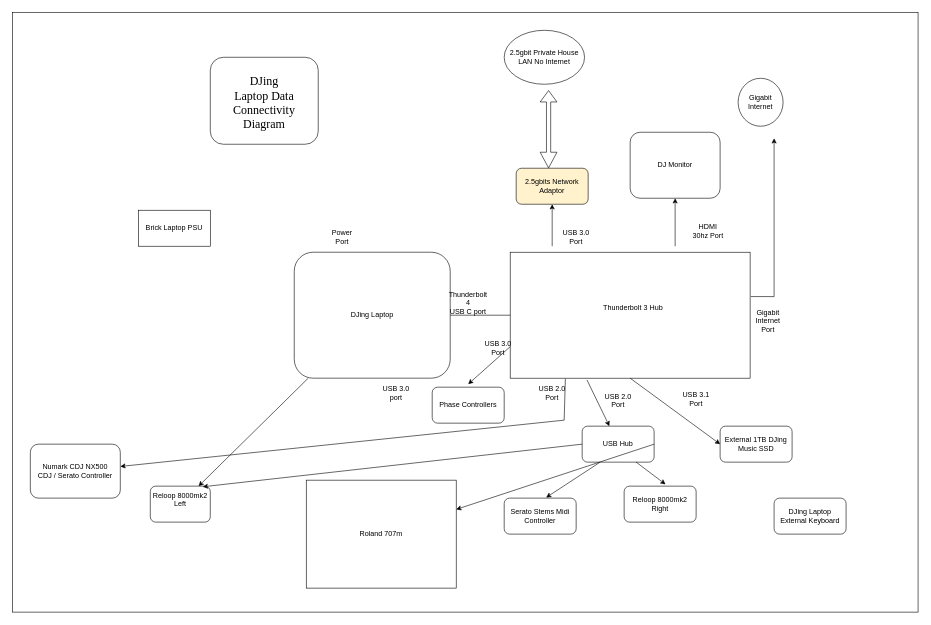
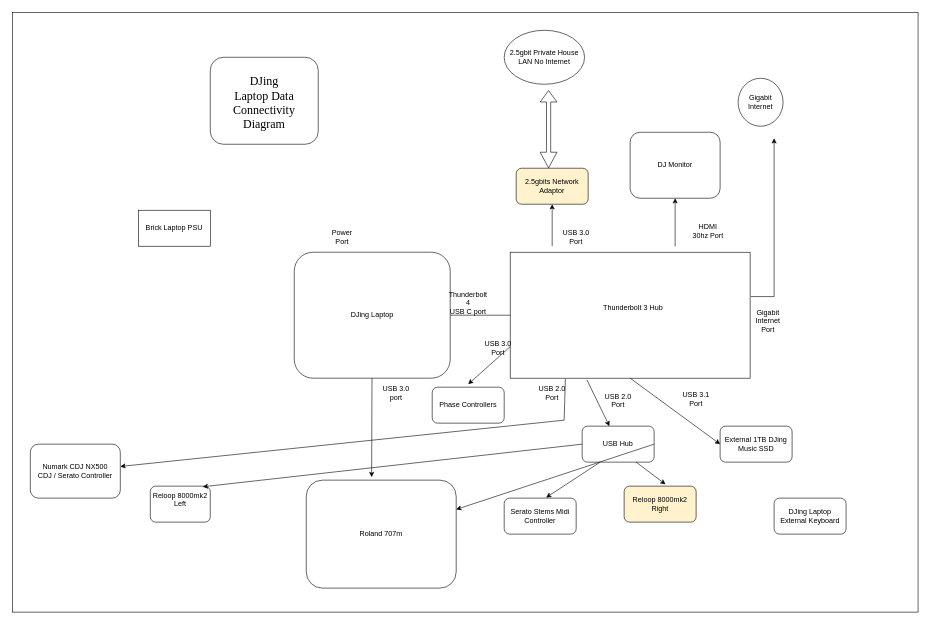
edge "DJing Laptop" -> "Reloop 8000mk2 Left": now "DJing Laptop" -> "Roland 707m"
node "Reloop 8000mk2 Right": fillcolor #ffffff -> #fff2cc
node "Roland 707m": shape rectangle -> rounded rectangle
